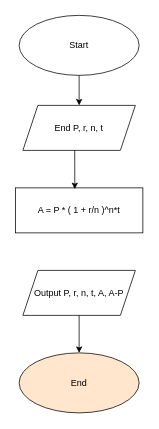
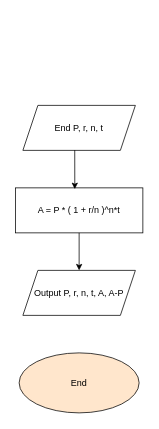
node "Start": removed
edge "Start" -> "End P, r, n, t": removed
edge "A = P * ( 1 + r/n )^n*t" -> "Output P, r, n, t, A, A-P": added
edge "Output P, r, n, t, A, A-P" -> "End": removed
